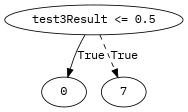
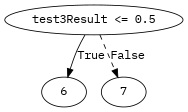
edge "test3Result <= 0.5" -> "7": label "True" -> "False"
node "0": label "0" -> "6"
